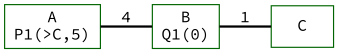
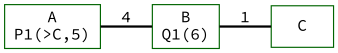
node "B Q1(0)": label "B Q1(0)" -> "B Q1(6)"
